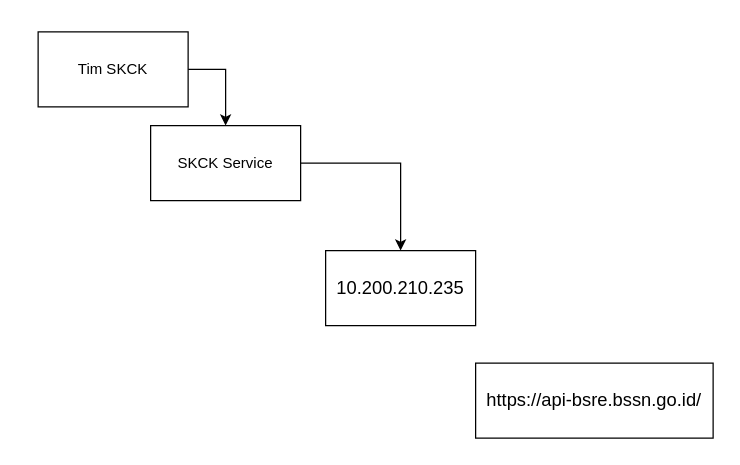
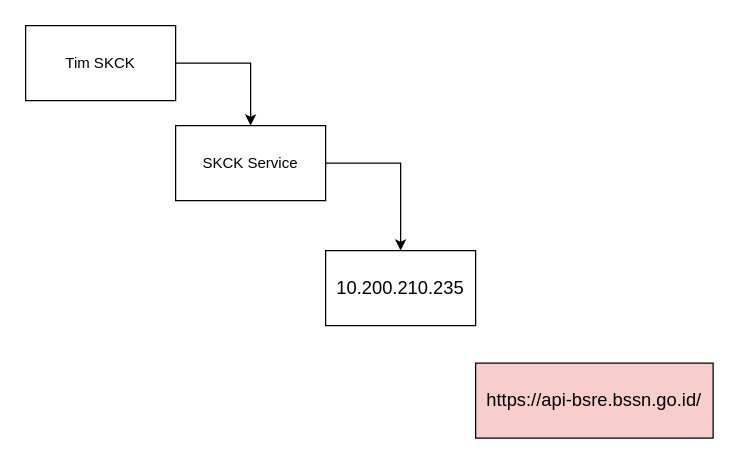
node "Tim SKCK": moved (113, 69) -> (101, 63)
node "SKCK Service": moved (226, 163) -> (251, 163)
node "https://api-bsre.bssn.go.id/": fillcolor #ffffff -> #f8cecc
